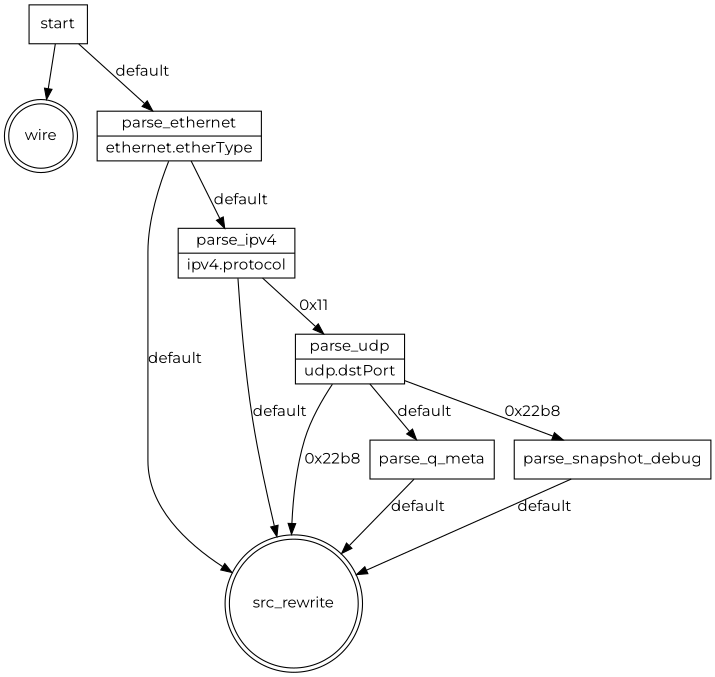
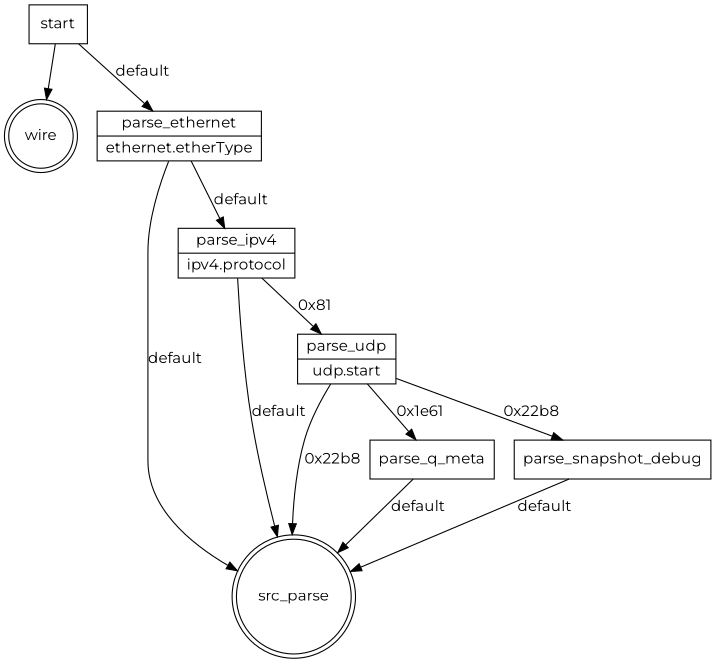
edge "parse_ipv4" -> "parse_udp": label "0x11" -> "0x81"
node "parse_udp": text "udp.dstPort" -> "udp.start"
edge "parse_udp" -> "parse_q_meta": label "default" -> "0x1e61"
node "src_rewrite": label "src_rewrite" -> "src_parse"
